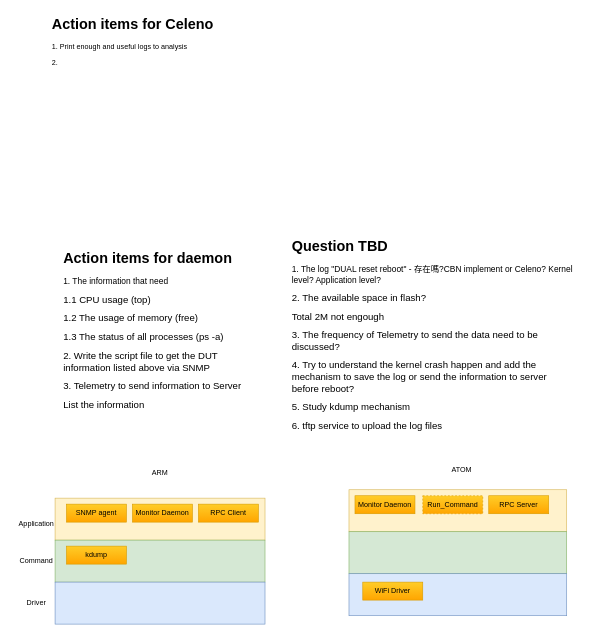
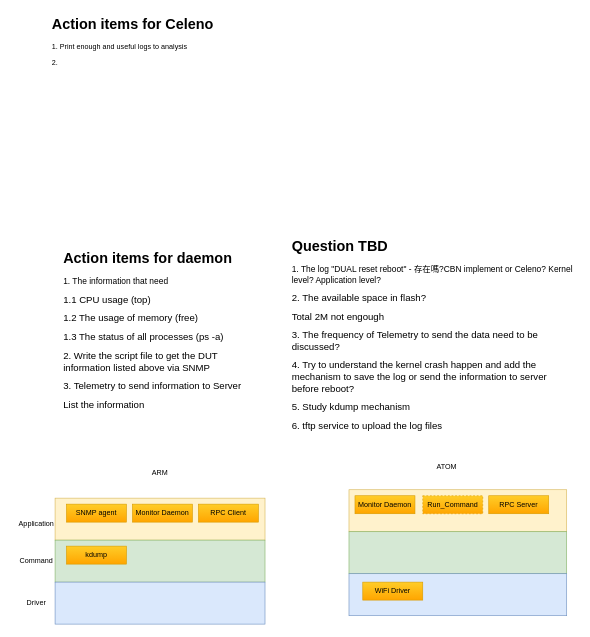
node "ATOM": moved (462, 470) -> (447, 467)
